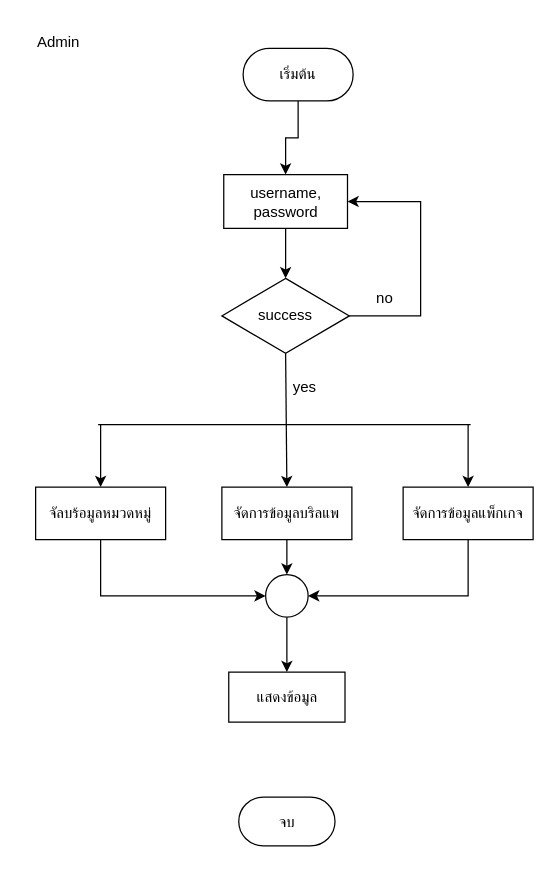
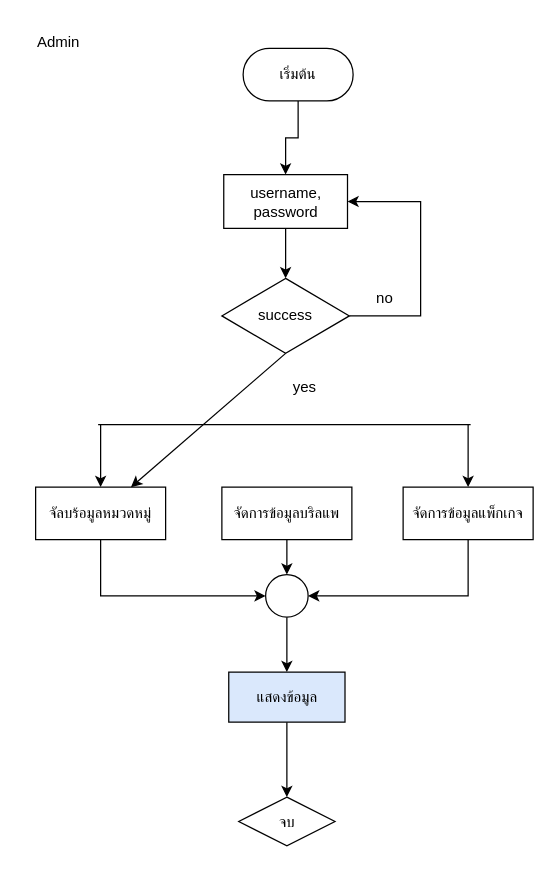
edge "success" -> "จัดการข้อมูลบริลแพ": now "success" -> "จัลบร้อมูลหมวดหมู่"
node "แสดงข้อมูล": fillcolor #ffffff -> #dae8fc
edge "แสดงข้อมูล" -> "จบ": added
node "จบ": shape rounded rectangle -> diamond
